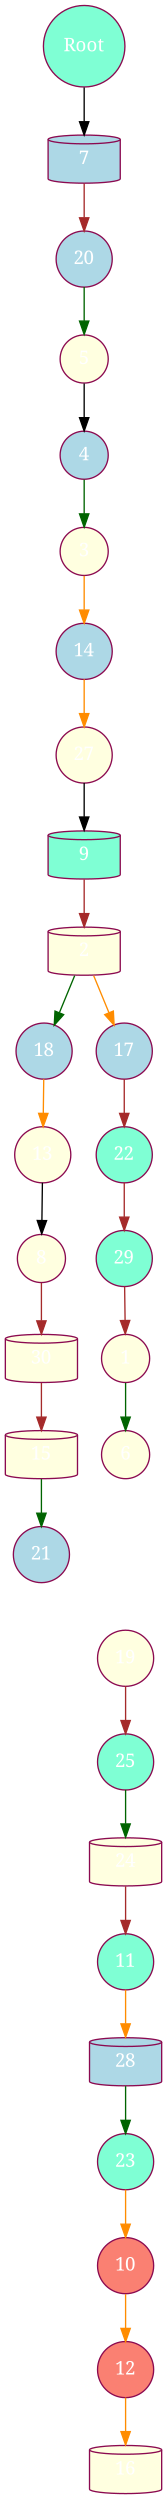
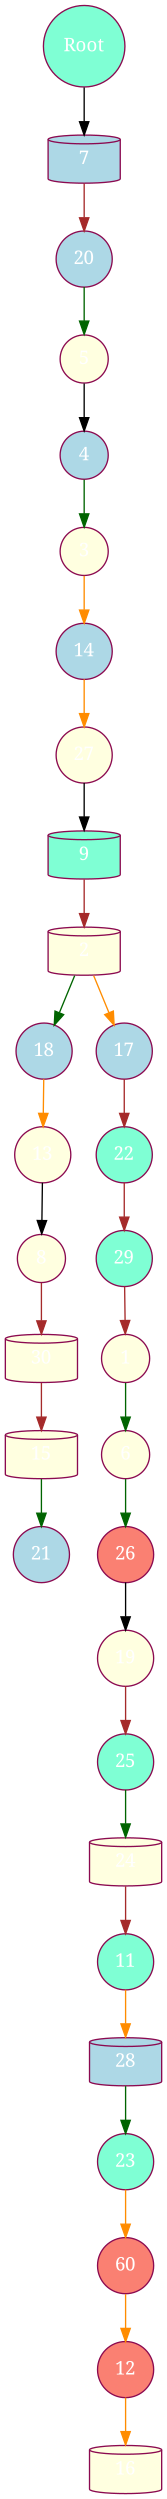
node "26": added
node "10": label "10" -> "60"
